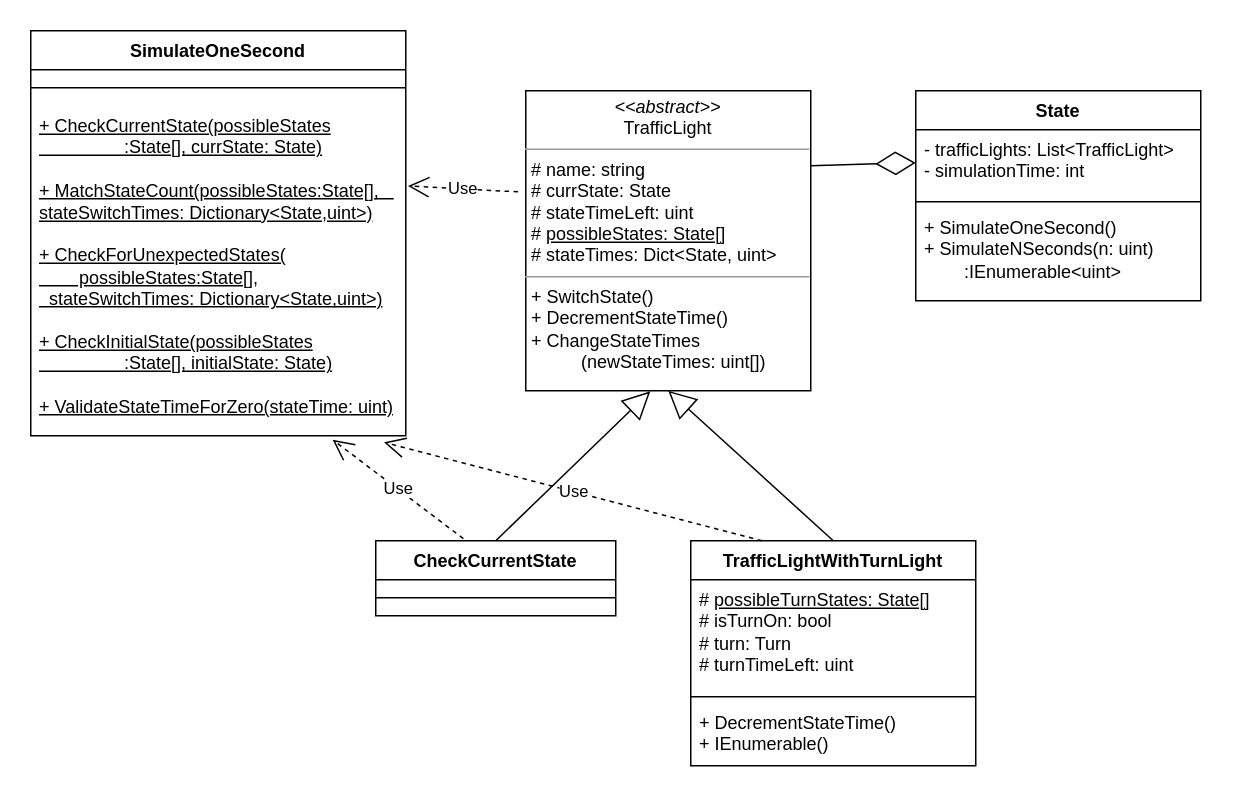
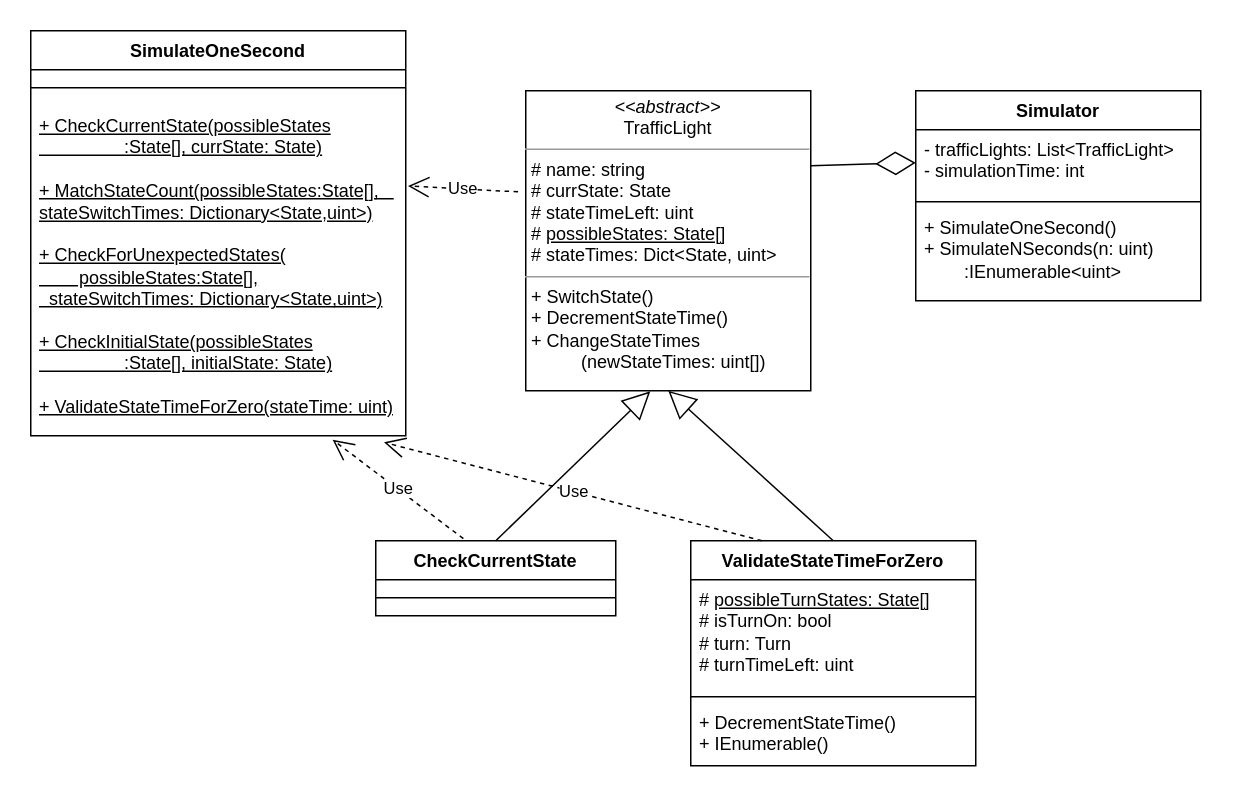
node "State": label "State" -> "Simulator"
node "TrafficLightWithTurnLight": label "TrafficLightWithTurnLight" -> "ValidateStateTimeForZero"
